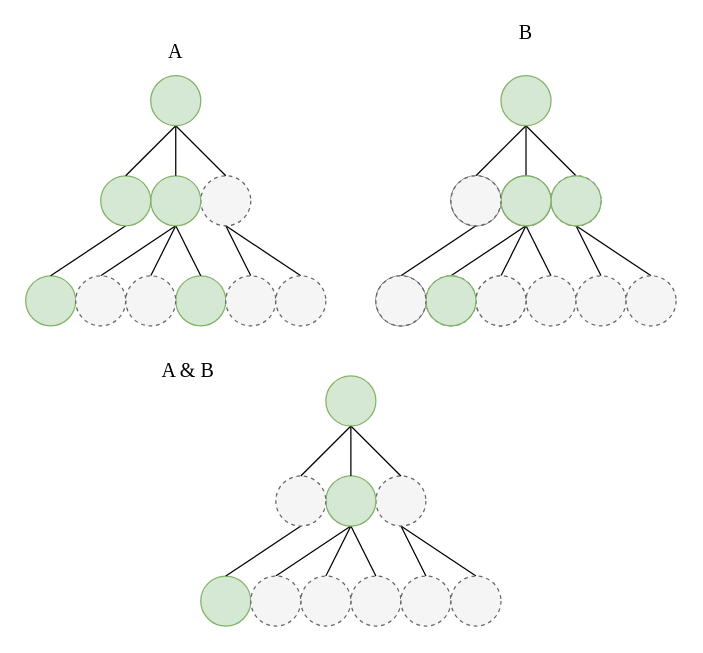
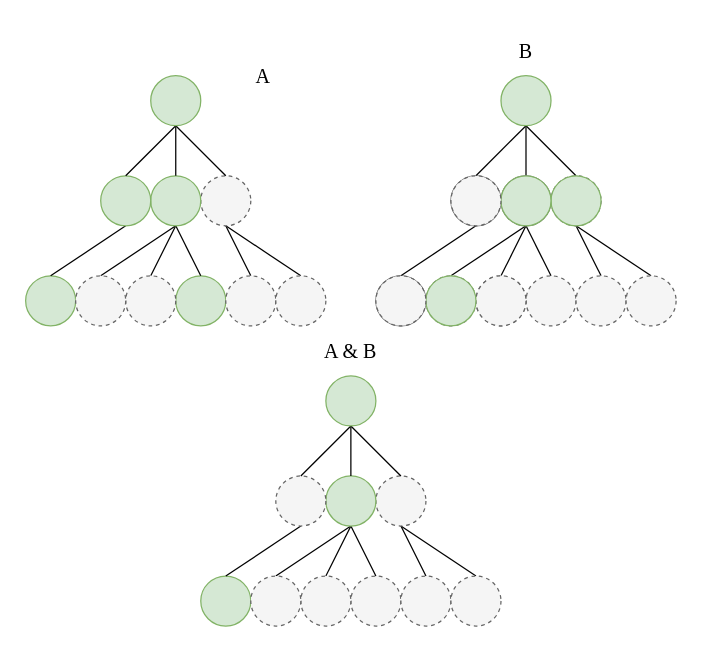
node "B": moved (526, 32) -> (526, 51)
node "A": moved (176, 51) -> (263, 76)
node "A & B": moved (188, 369) -> (351, 351)
